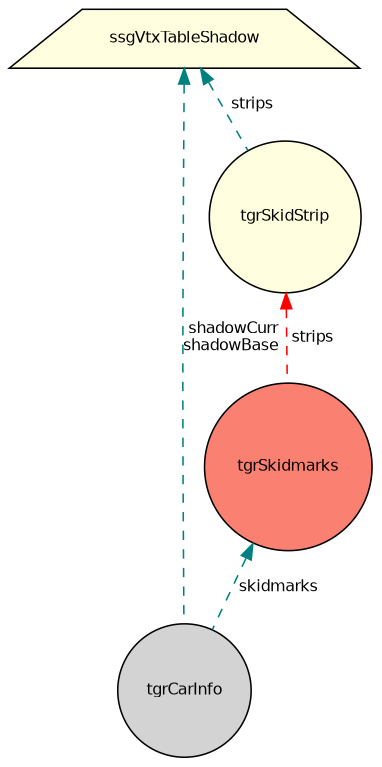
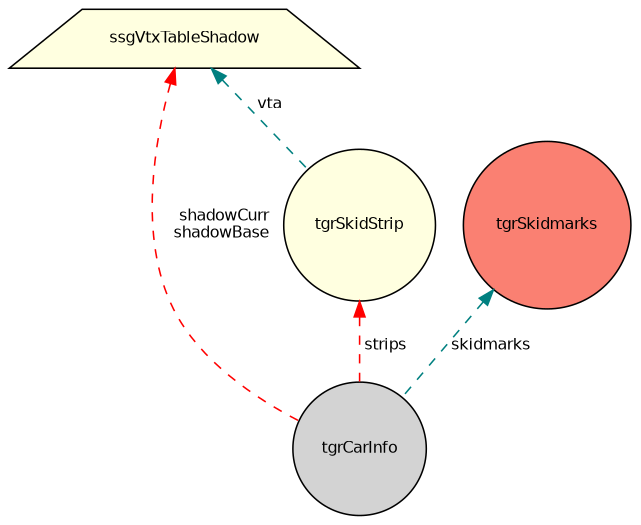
edge "tgrSkidStrip" -> "ssgVtxTableShadow": label " strips" -> " vta"
edge "tgrSkidmarks" -> "tgrSkidStrip": now "tgrCarInfo" -> "tgrSkidStrip"
edge "tgrCarInfo" -> "ssgVtxTableShadow": color teal -> red
